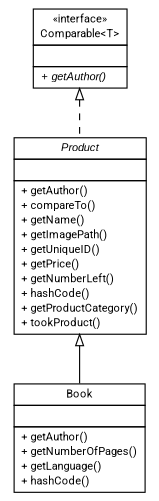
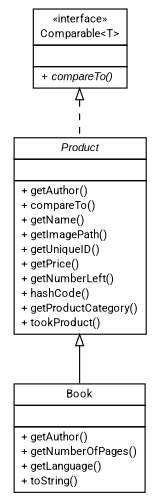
node "Comparable<T>": text "+ getAuthor()" -> "+ compareTo()"
node "Book": text "+ hashCode()" -> "+ toString()"
